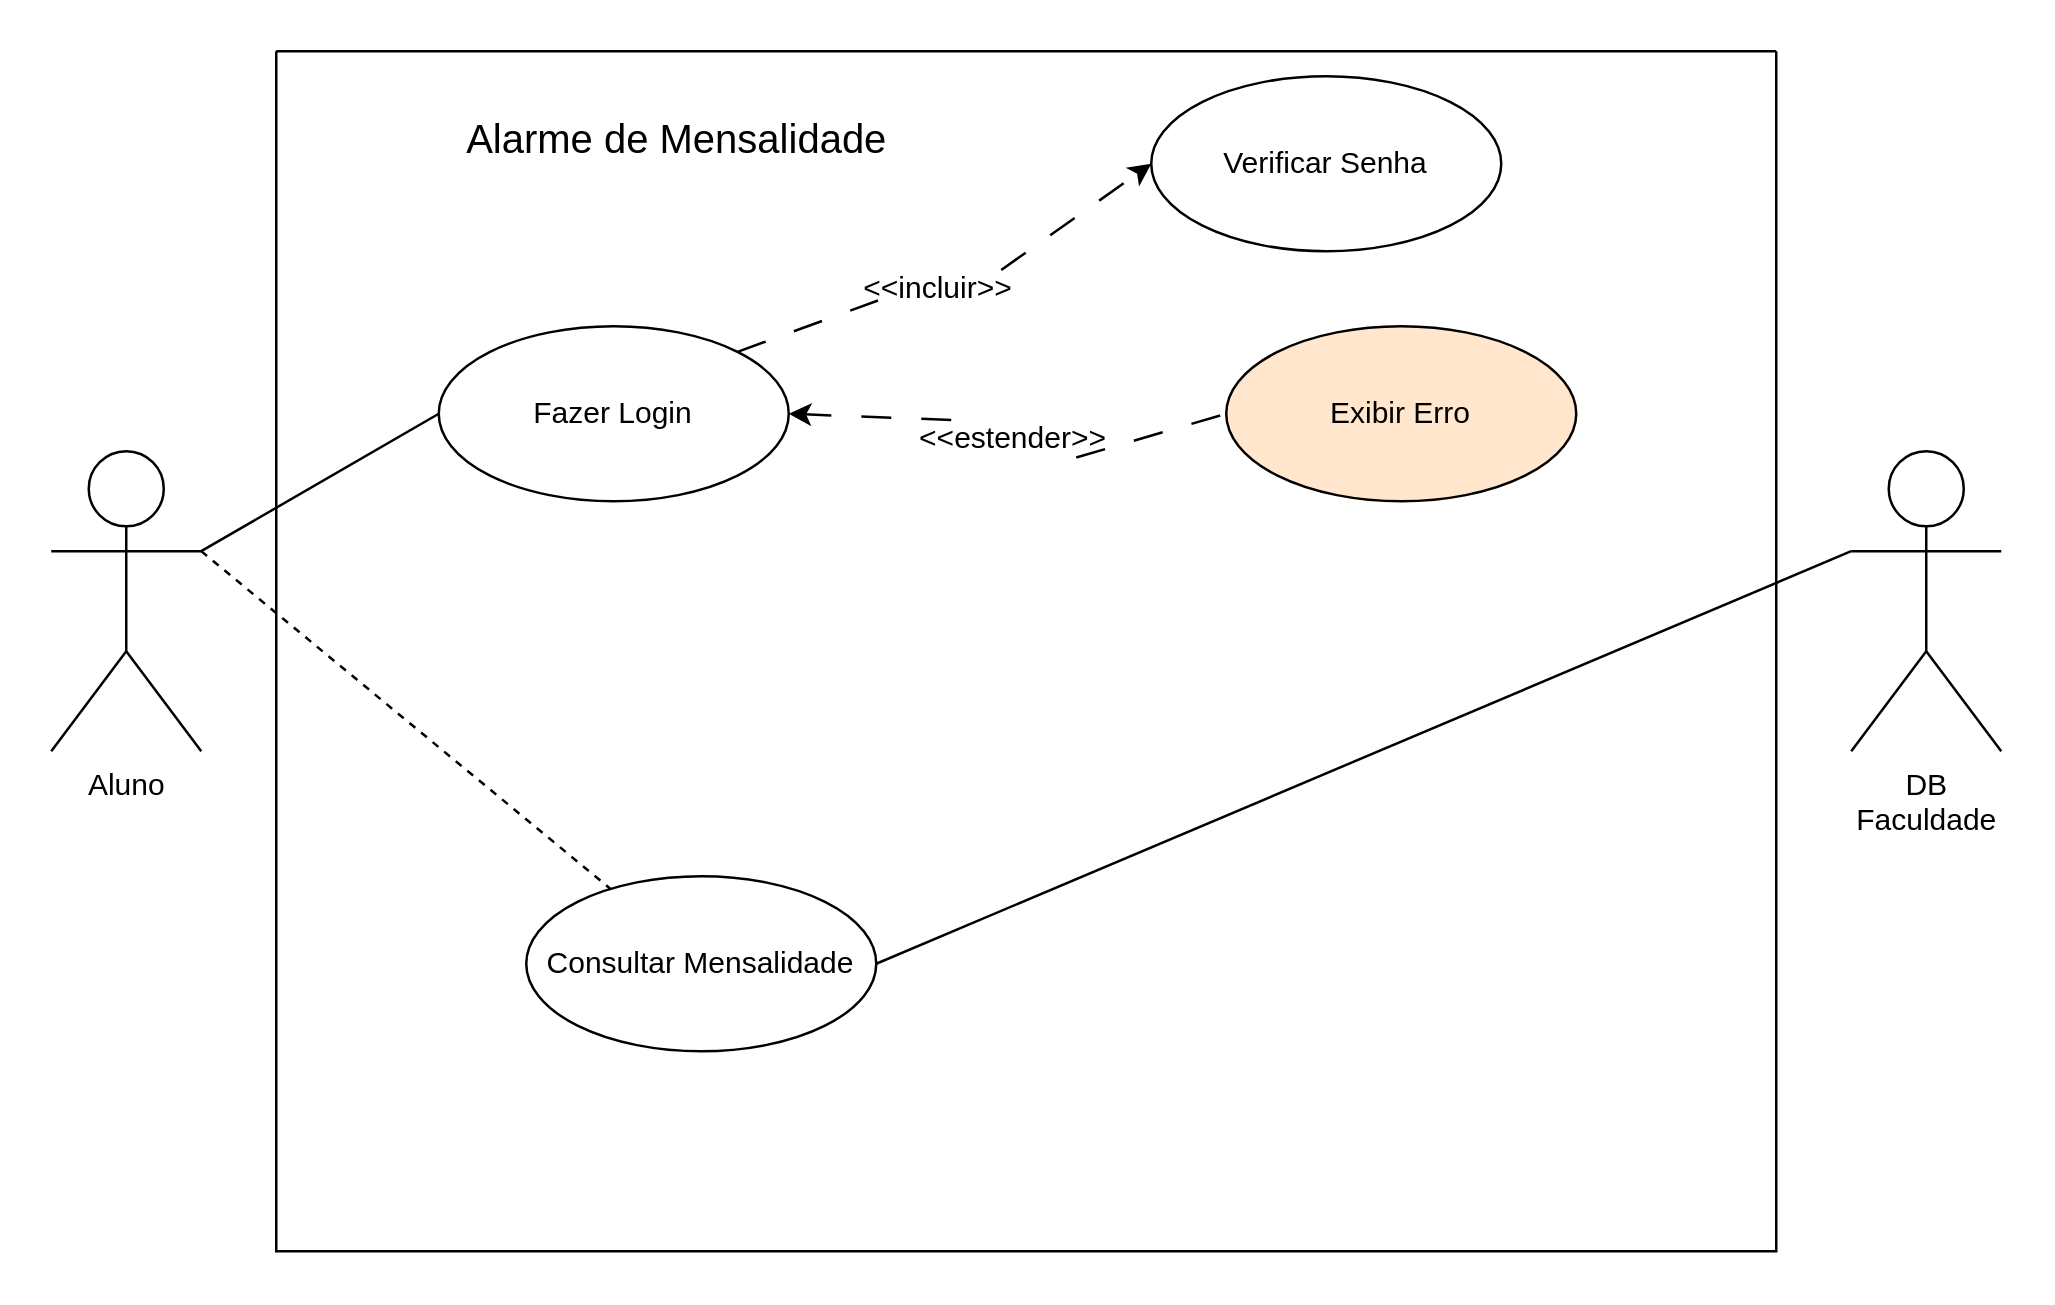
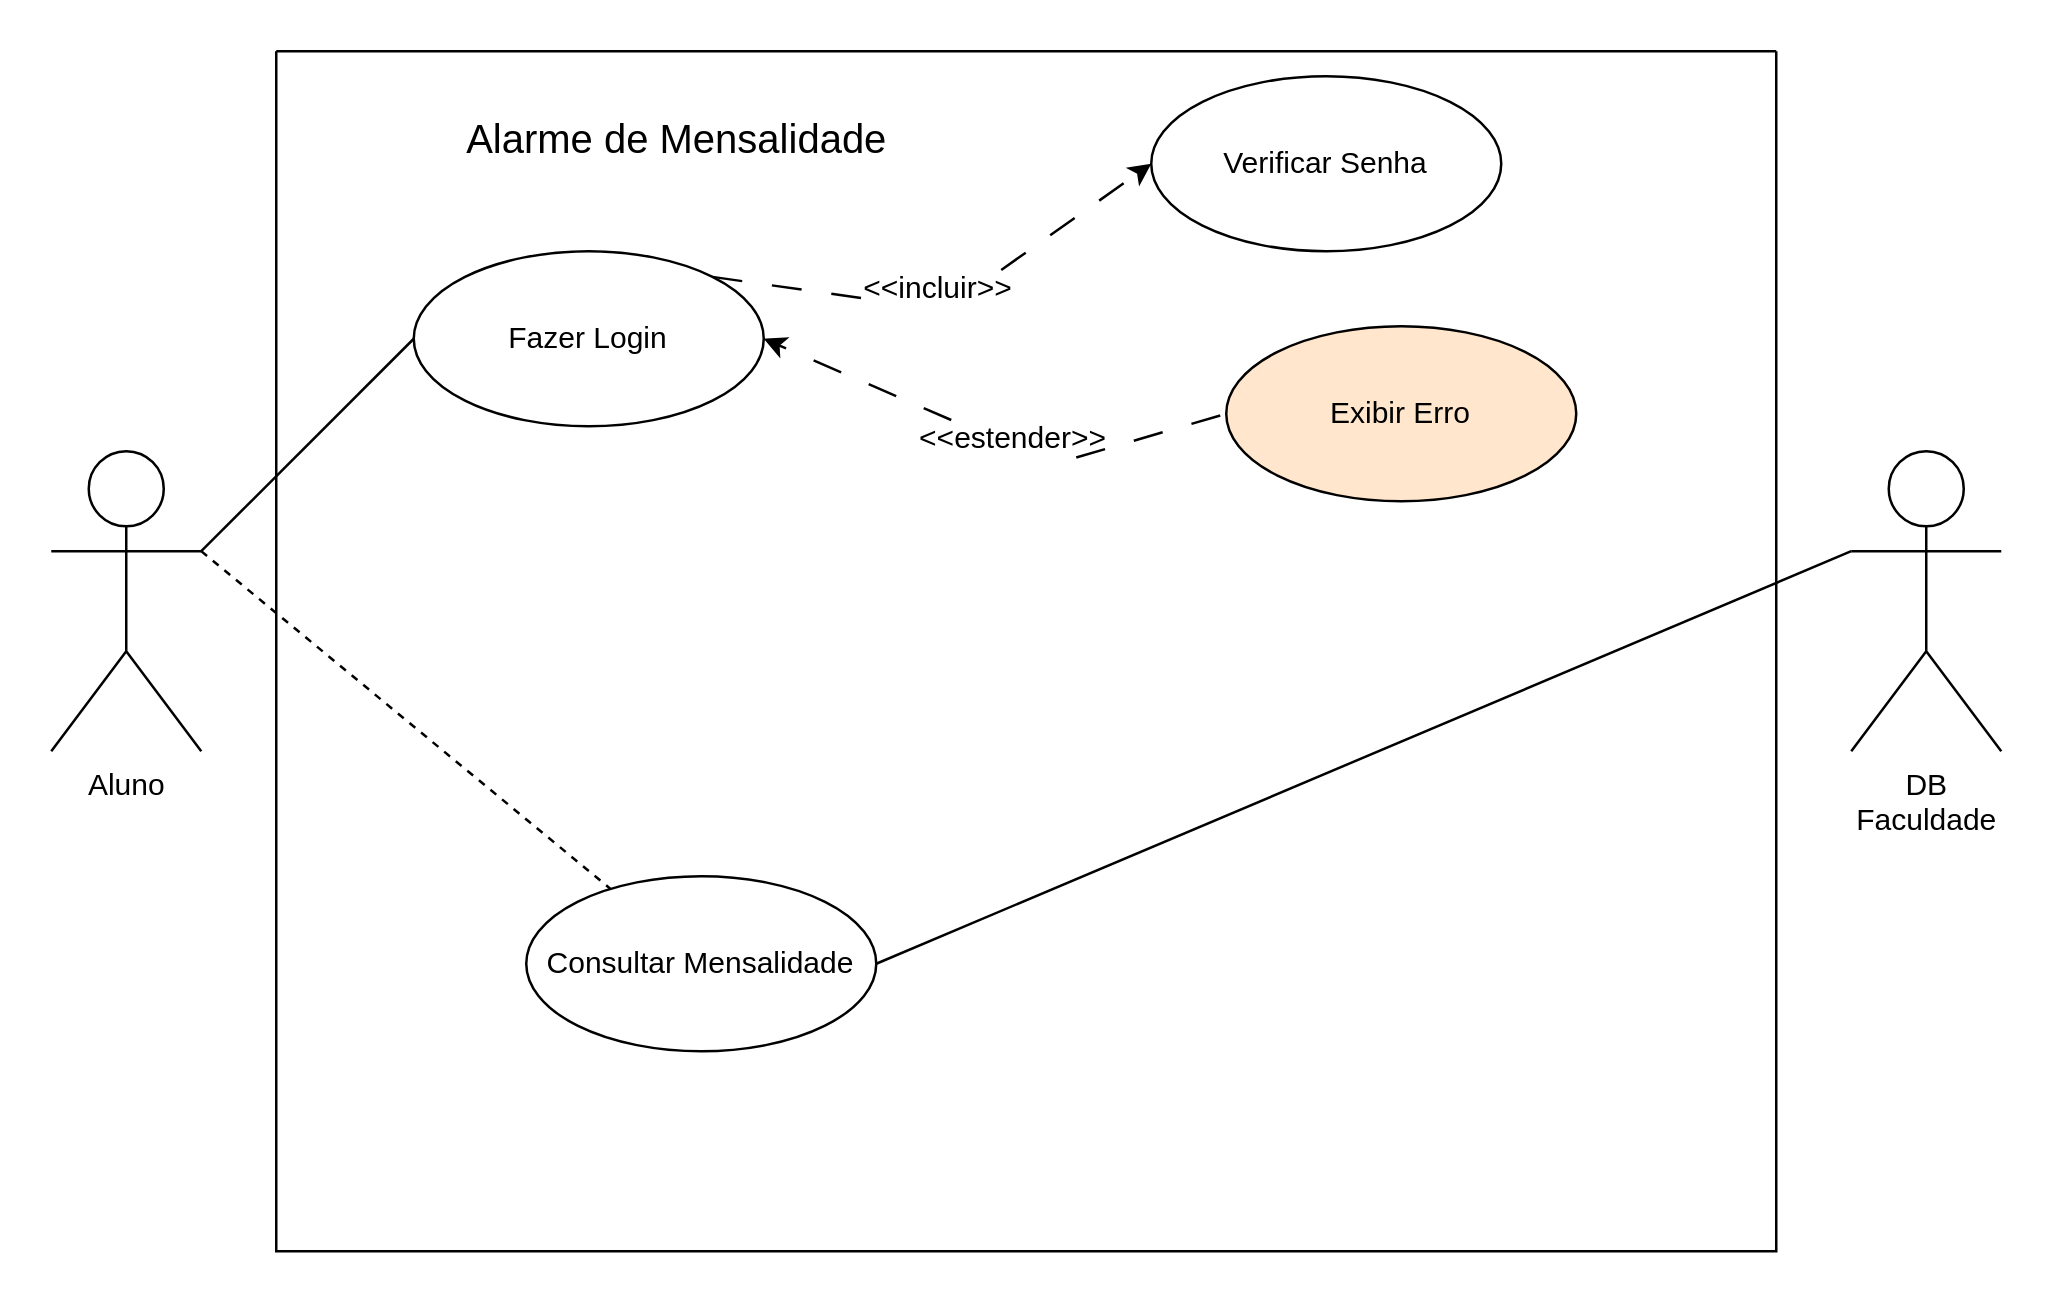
node "Fazer Login": moved (614, 414) -> (589, 339)
